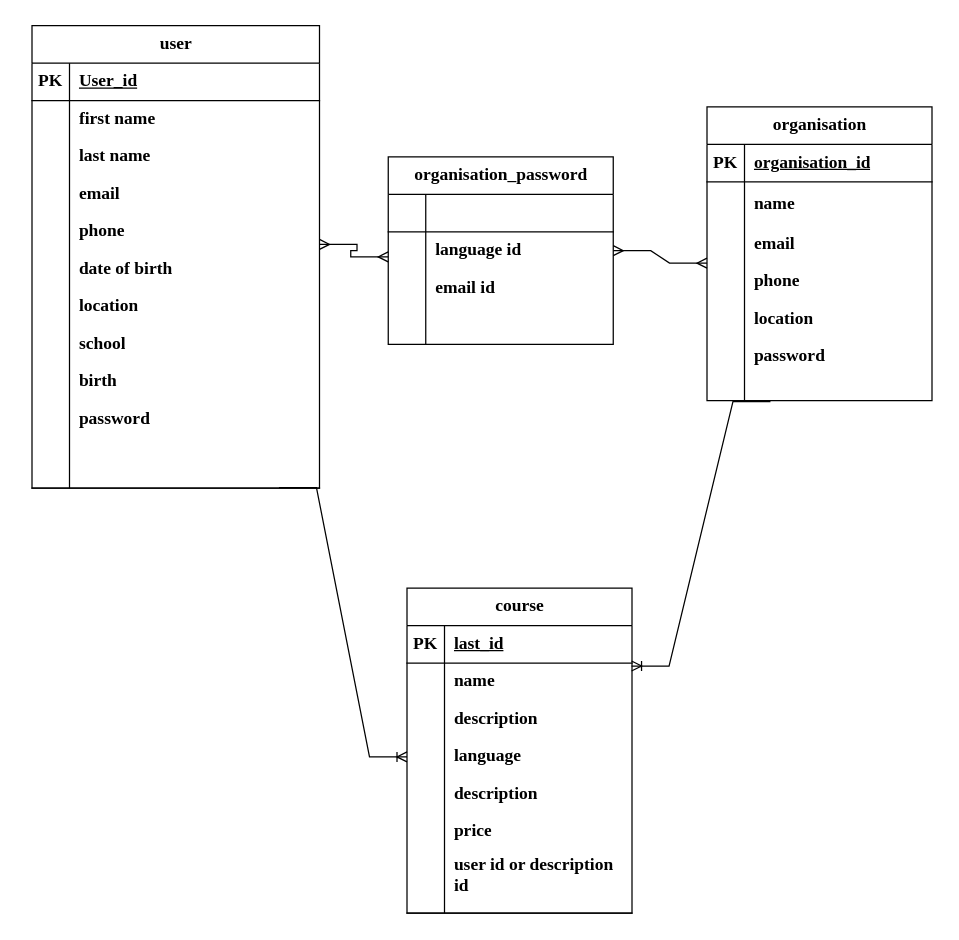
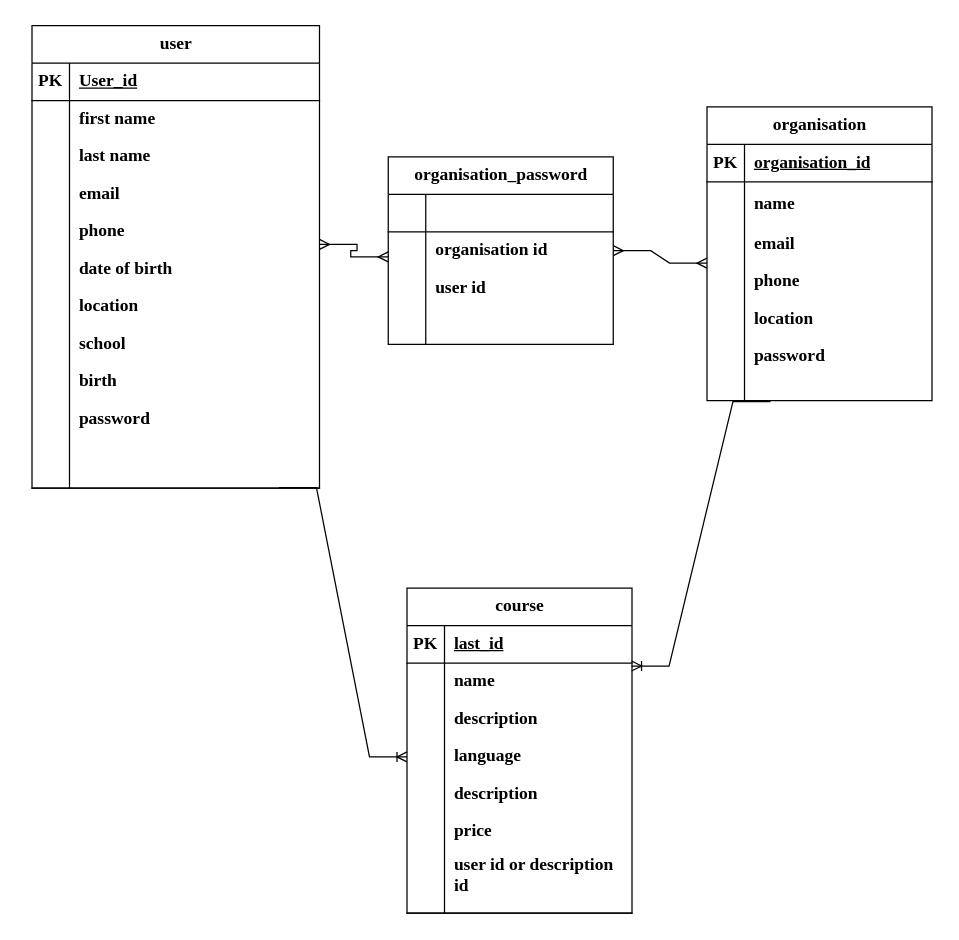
node "language id": label "language id" -> "organisation id"
node "email id": label "email id" -> "user id"
